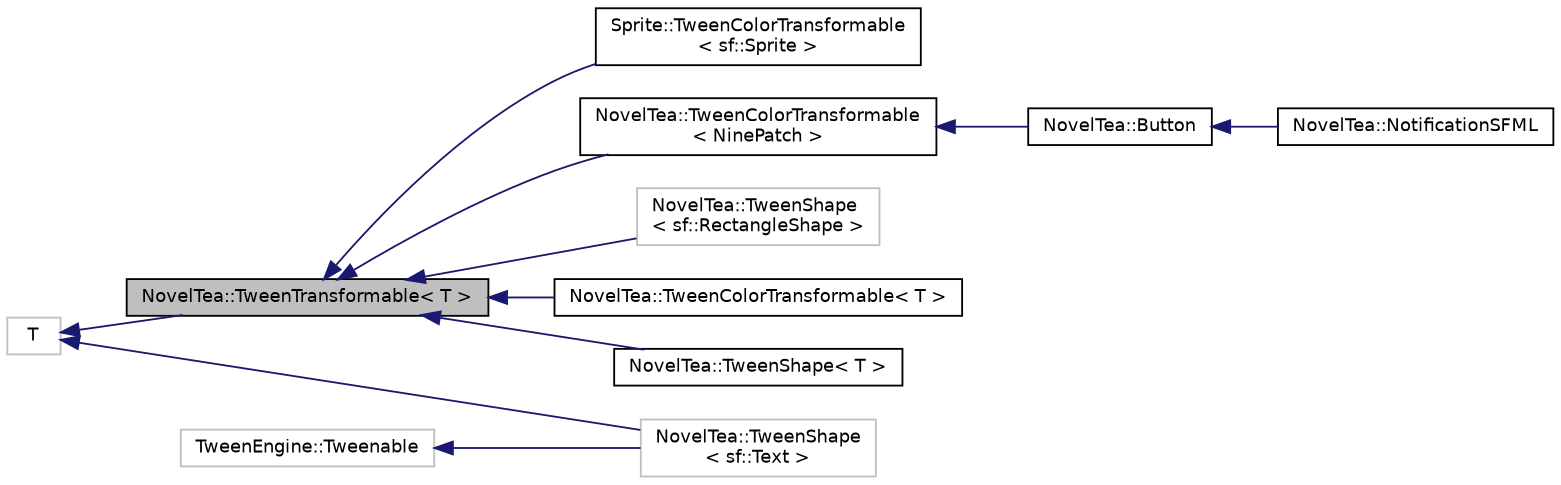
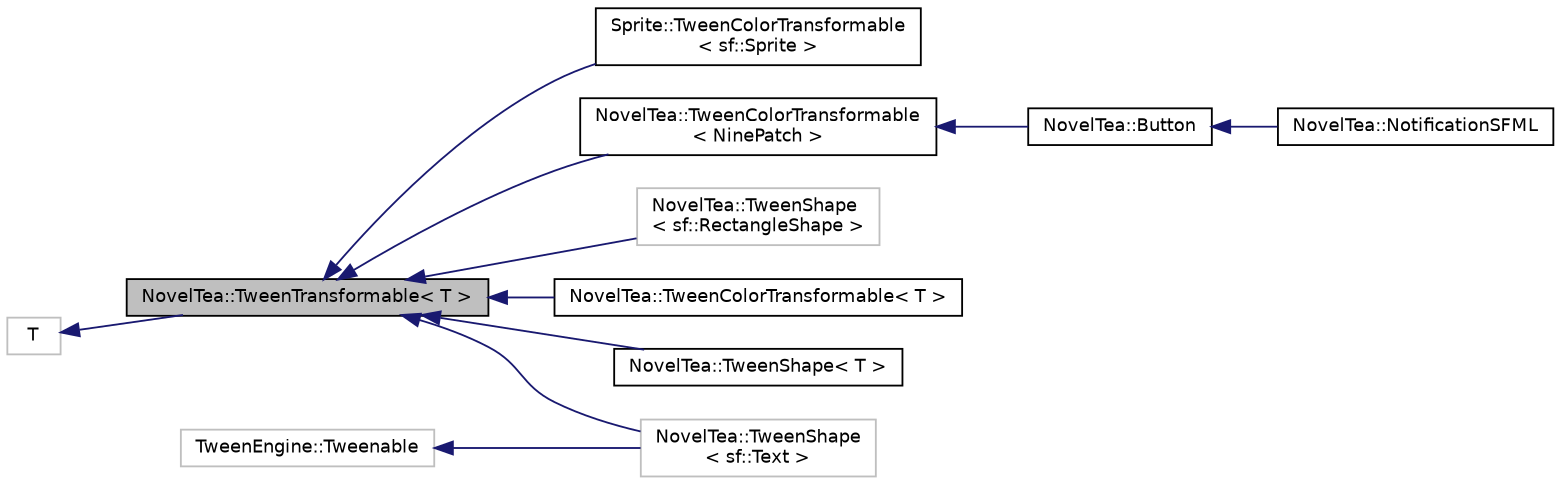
edge "NovelTea::TweenShape < sf::Text >" -> "T": now "NovelTea::TweenShape < sf::Text >" -> "NovelTea::TweenTransformable< T >"
